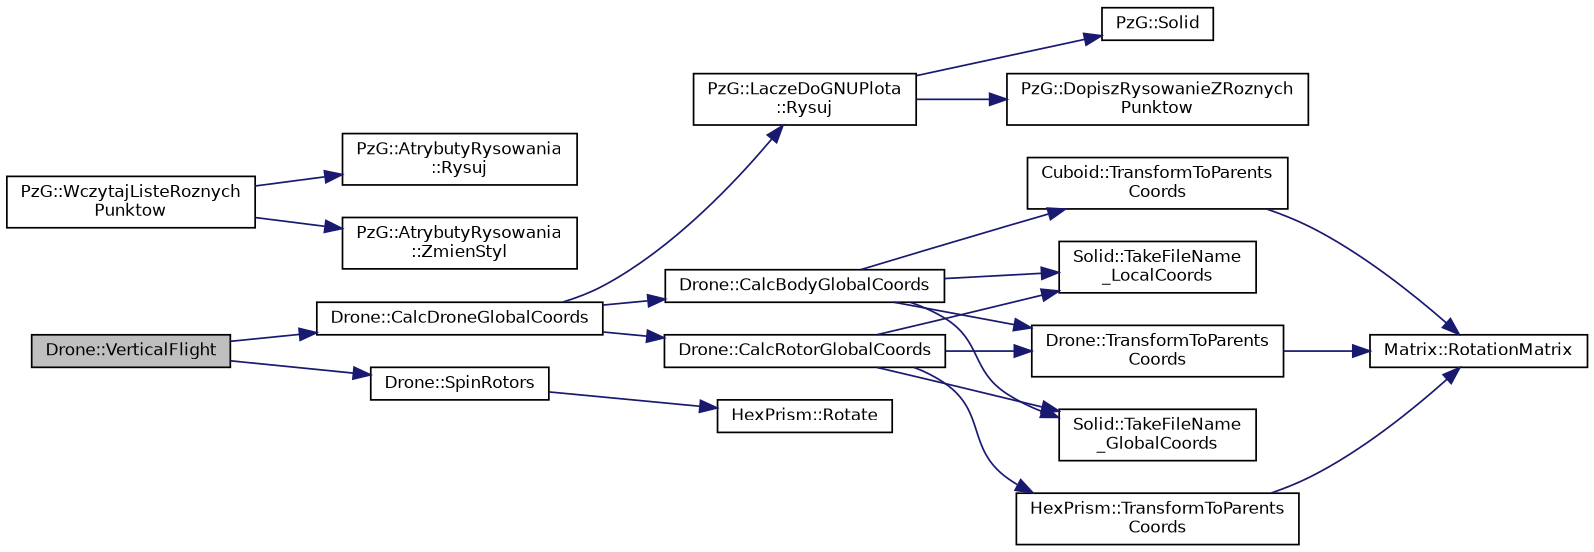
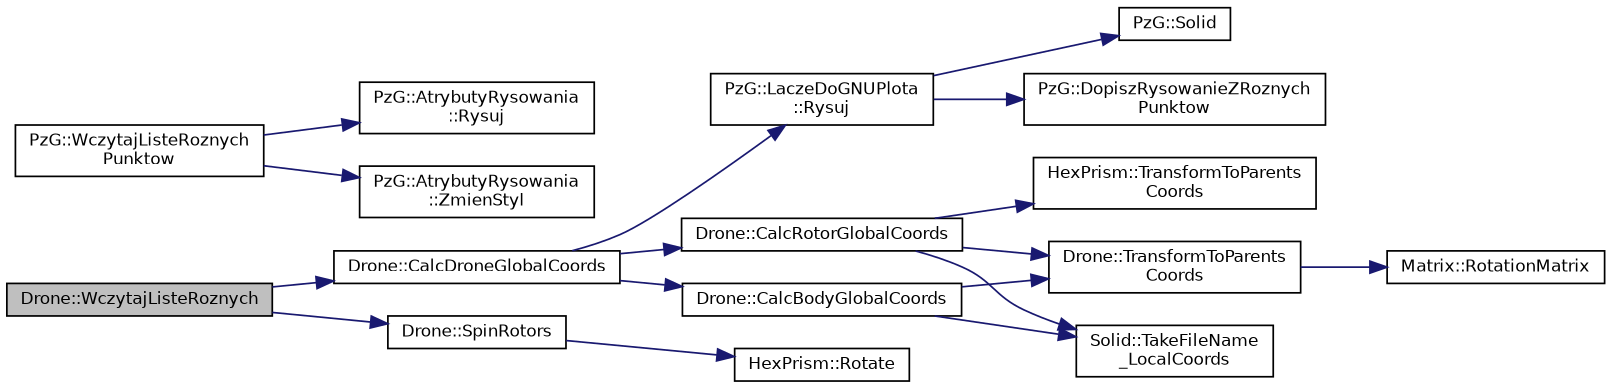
node "Cuboid::TransformToParents Coords": removed
node "Drone::VerticalFlight": label "Drone::VerticalFlight" -> "Drone::WczytajListeRoznych"
node "Solid::TakeFileName _GlobalCoords": removed
edge "HexPrism::TransformToParents Coords" -> "Matrix::RotationMatrix": removed
